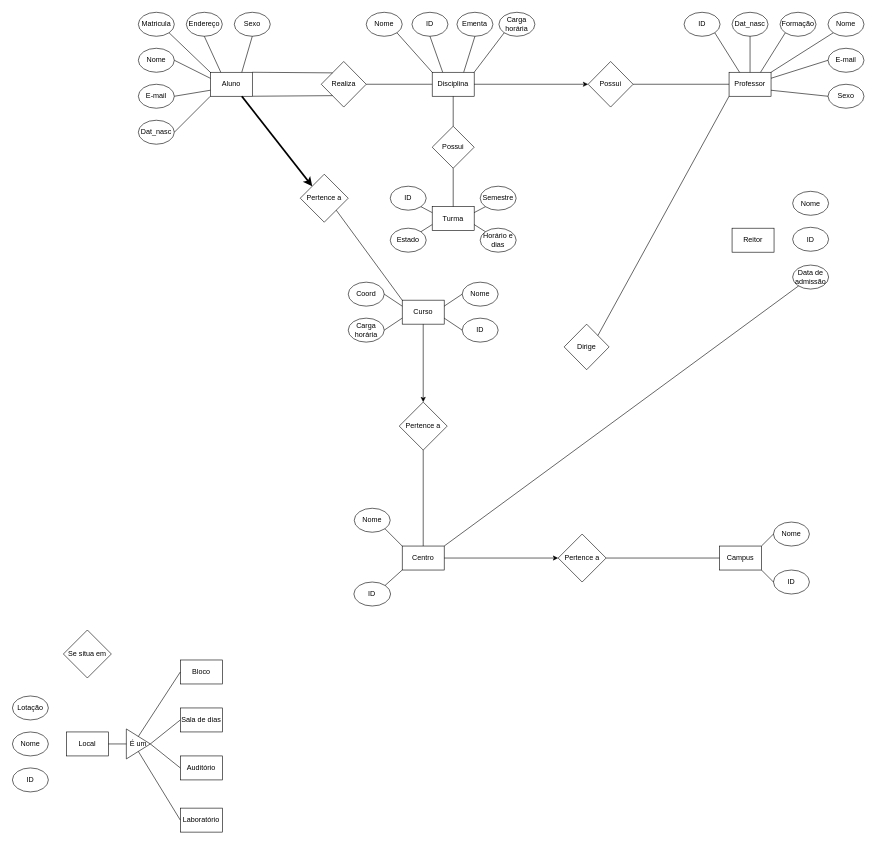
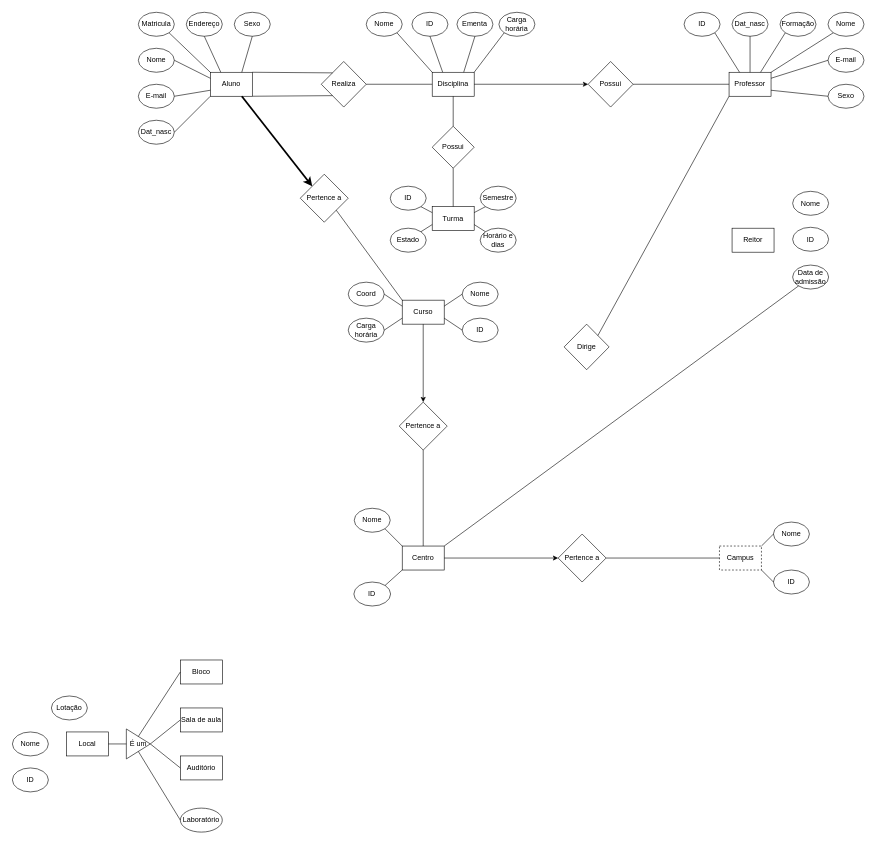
node "Campus": style solid -> dashed
node "Se situa em": removed
node "Lotação": moved (30, 708) -> (69, 708)
node "Sala de dias": label "Sala de dias" -> "Sala de aula"
node "Laboratório": shape rectangle -> ellipse
